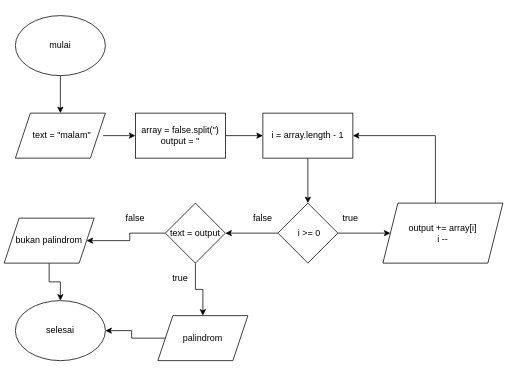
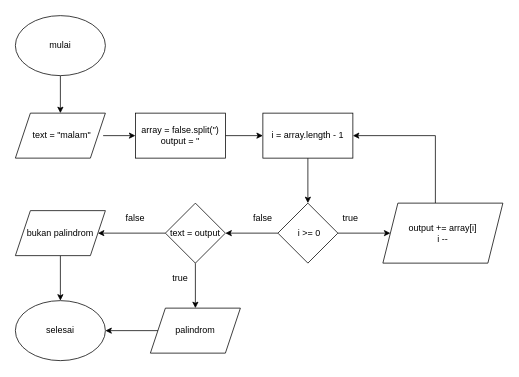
node "bukan palindrom": moved (49, 240) -> (60, 233)
node "palindrom": moved (203, 338) -> (195, 330)
